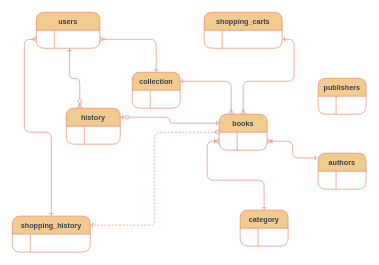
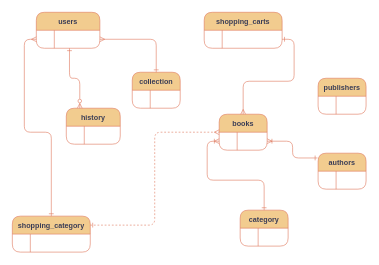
edge "collection" -- "books": removed
edge "history" -- "books": removed
node "shopping_history": label "shopping_history" -> "shopping_category"
